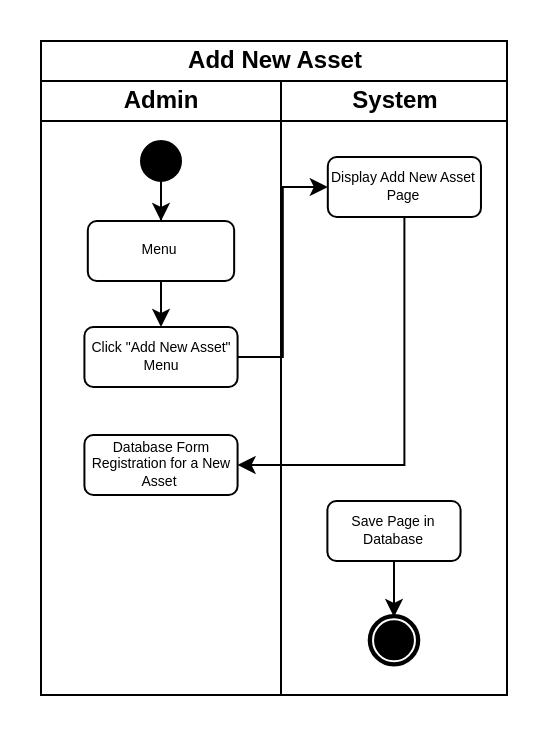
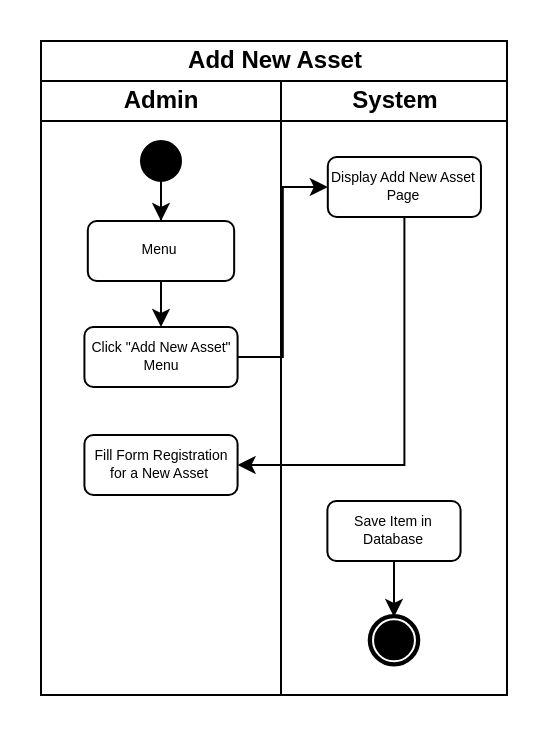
node "Database Form Registration for a New Asset": label "Database Form Registration for a New Asset" -> "Fill Form Registration for a New Asset"
node "Save Page in Database": label "Save Page in Database" -> "Save Item in Database"
